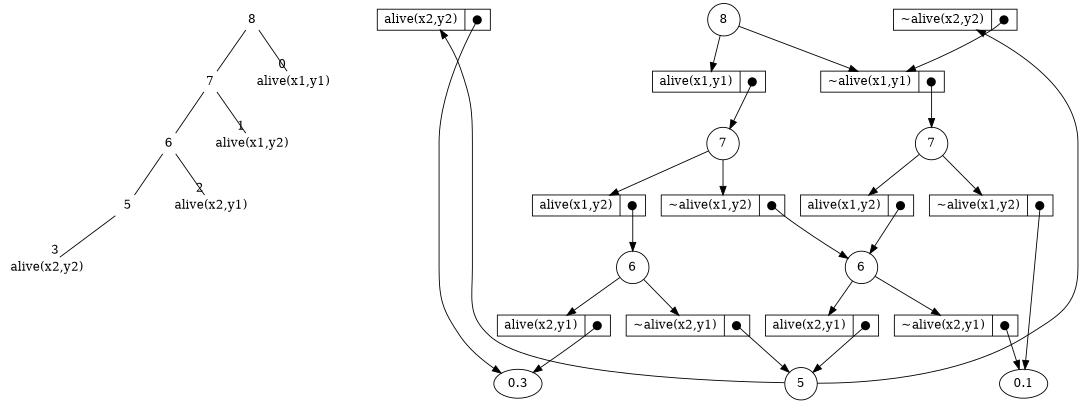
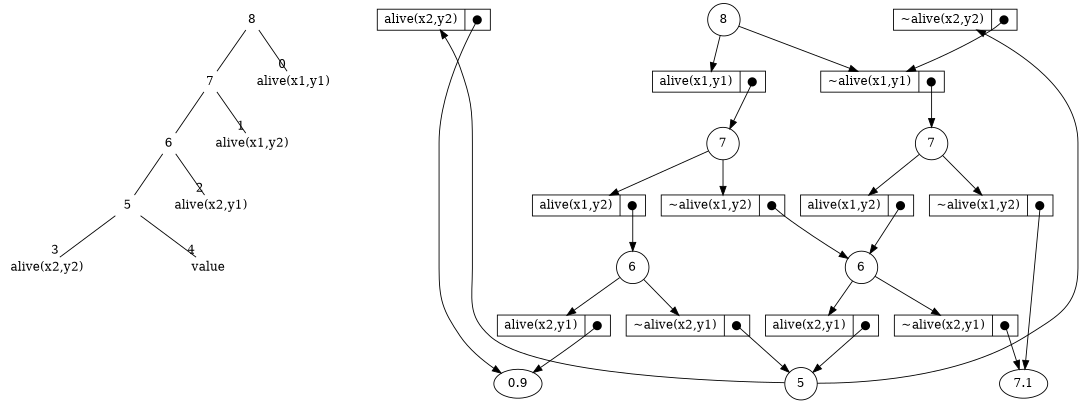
node "value": added
node "0.3": label "0.3" -> "0.9"
node "0.1": label "0.1" -> "7.1"
